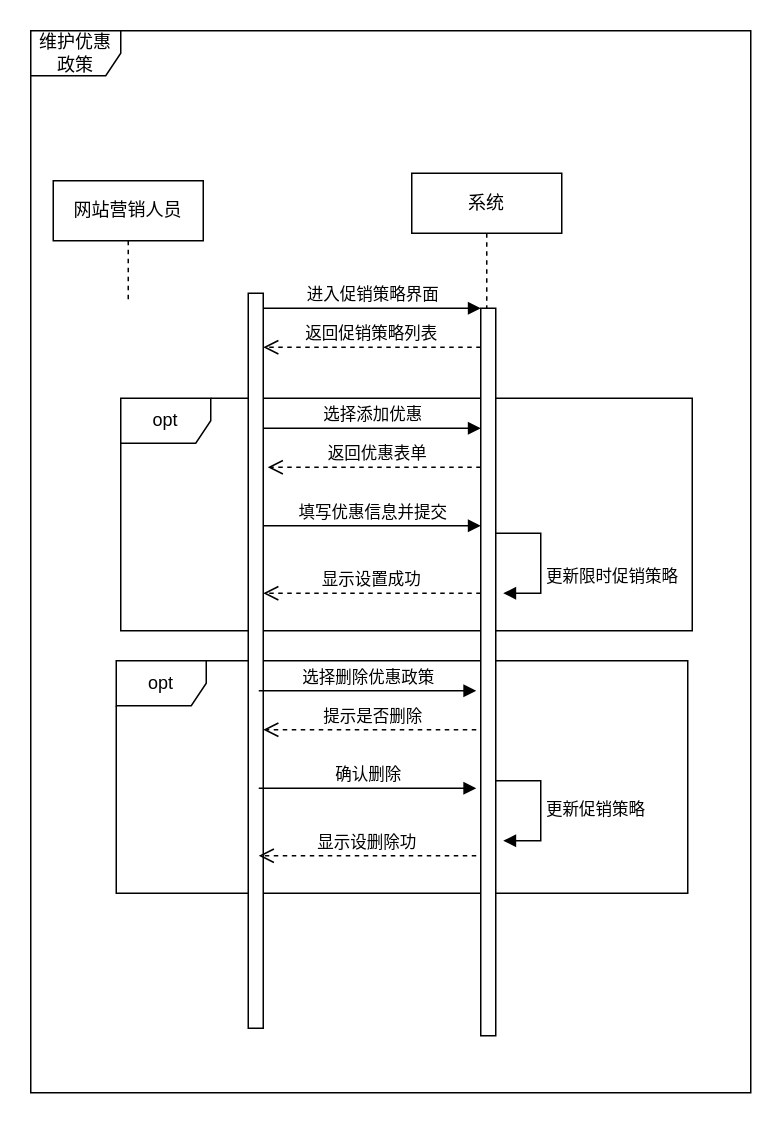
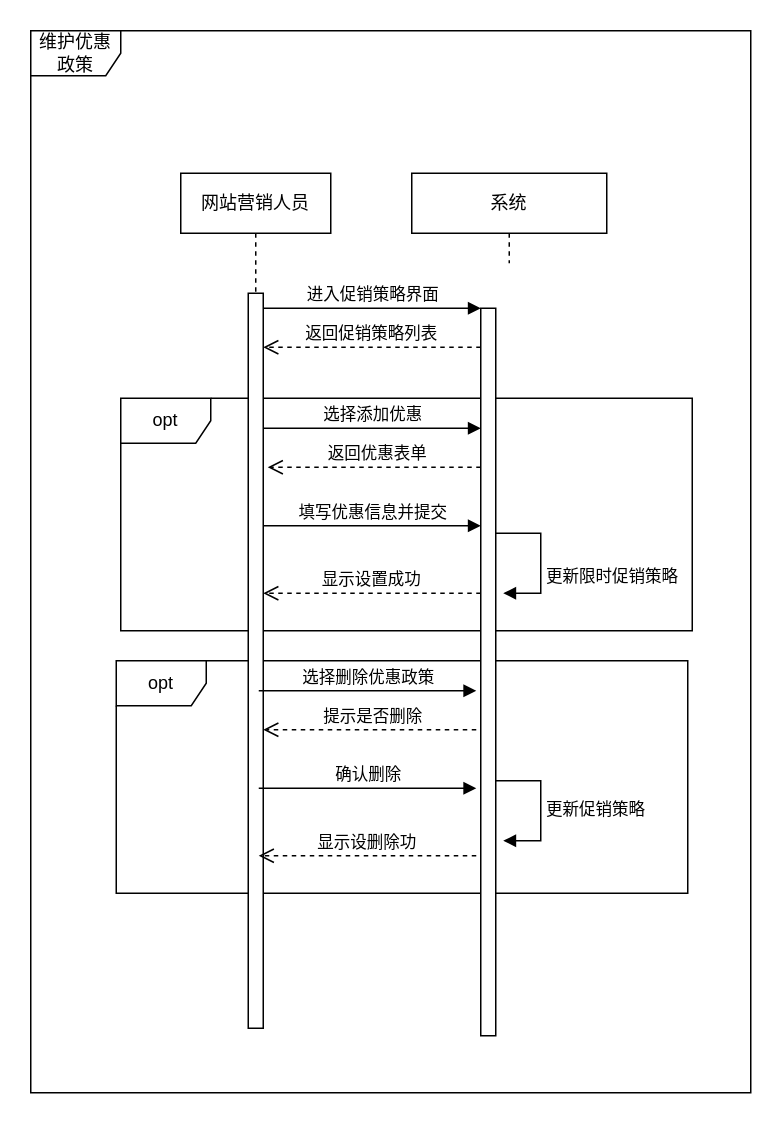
node "网站营销人员": moved (128, 241) -> (256, 233)
node "系统": size 150x135 -> 195x90
